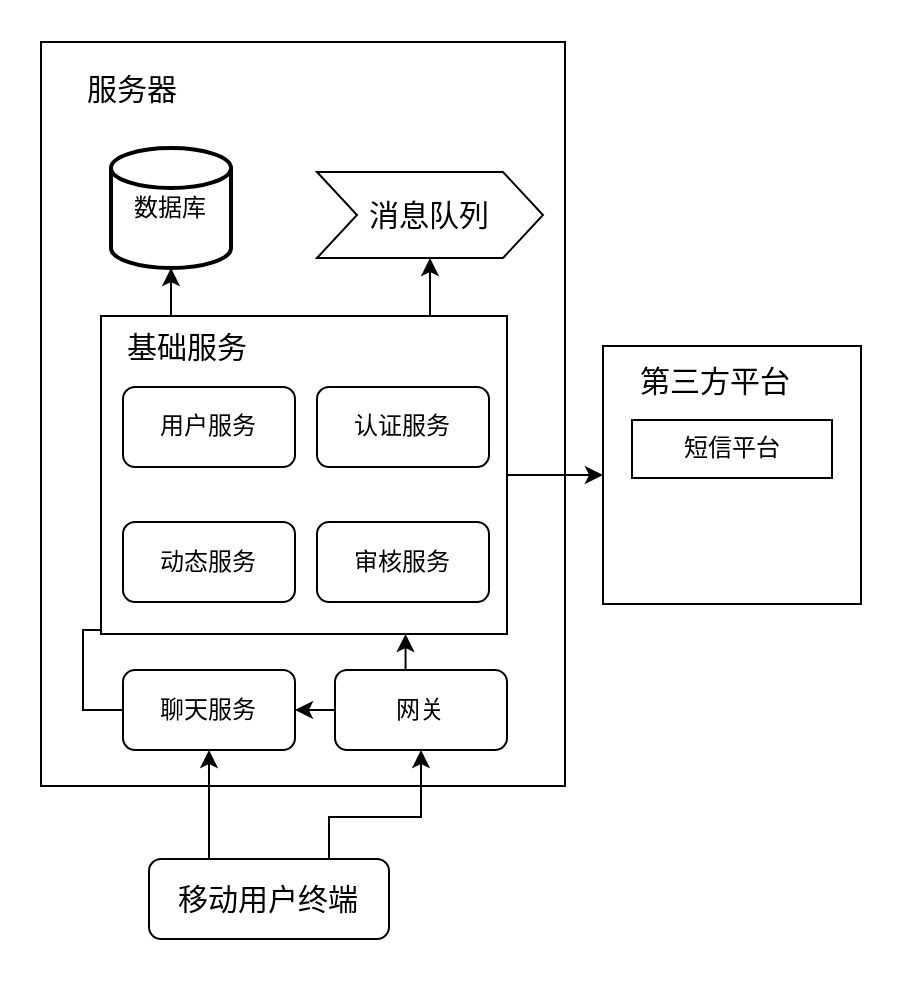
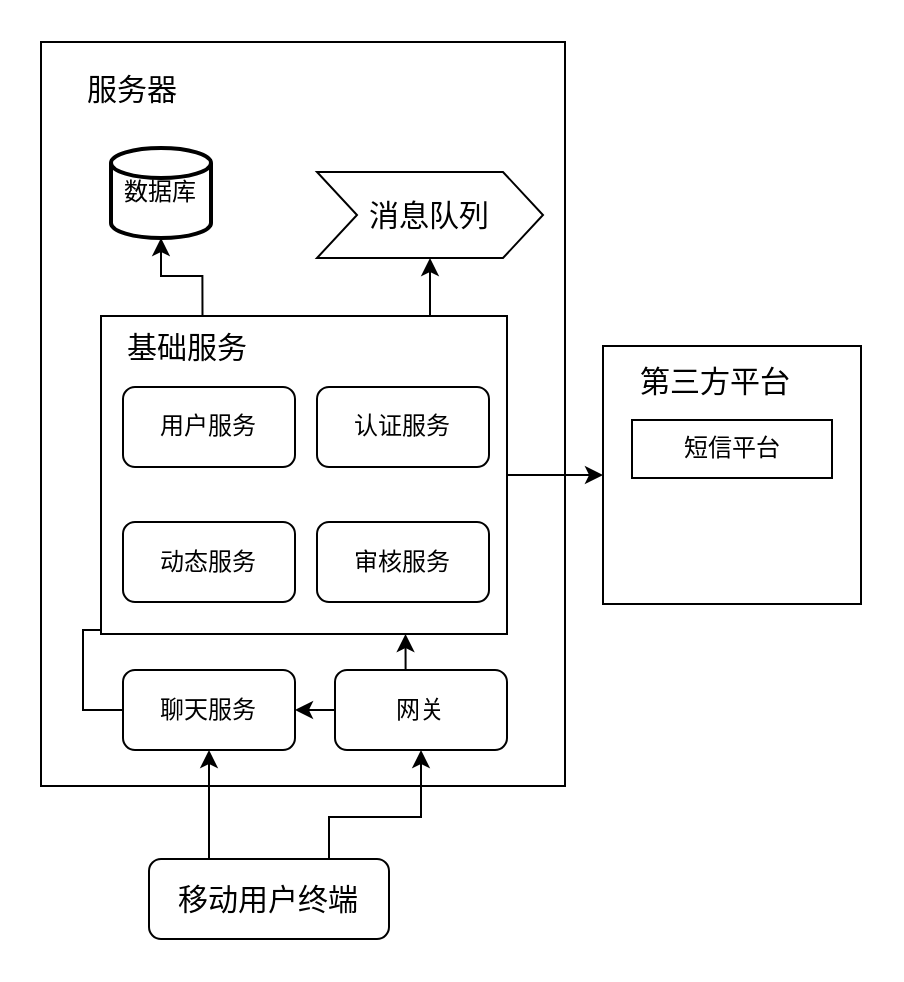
node "数据库": size 120x120 -> 100x90
